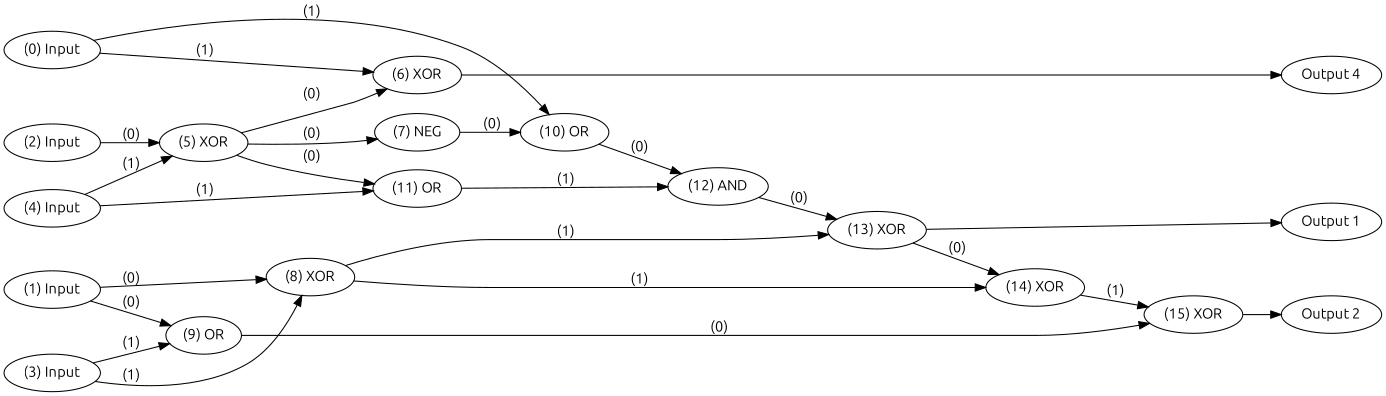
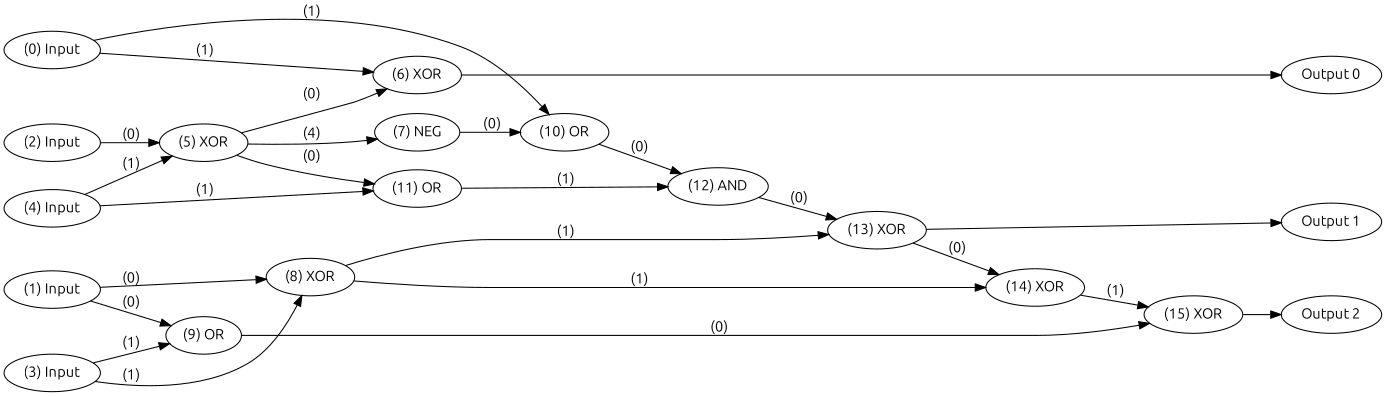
node "Output 4": label "Output 4" -> "Output 0"
edge "(5) XOR" -> "(7) NEG": label " (0)" -> " (4)"
